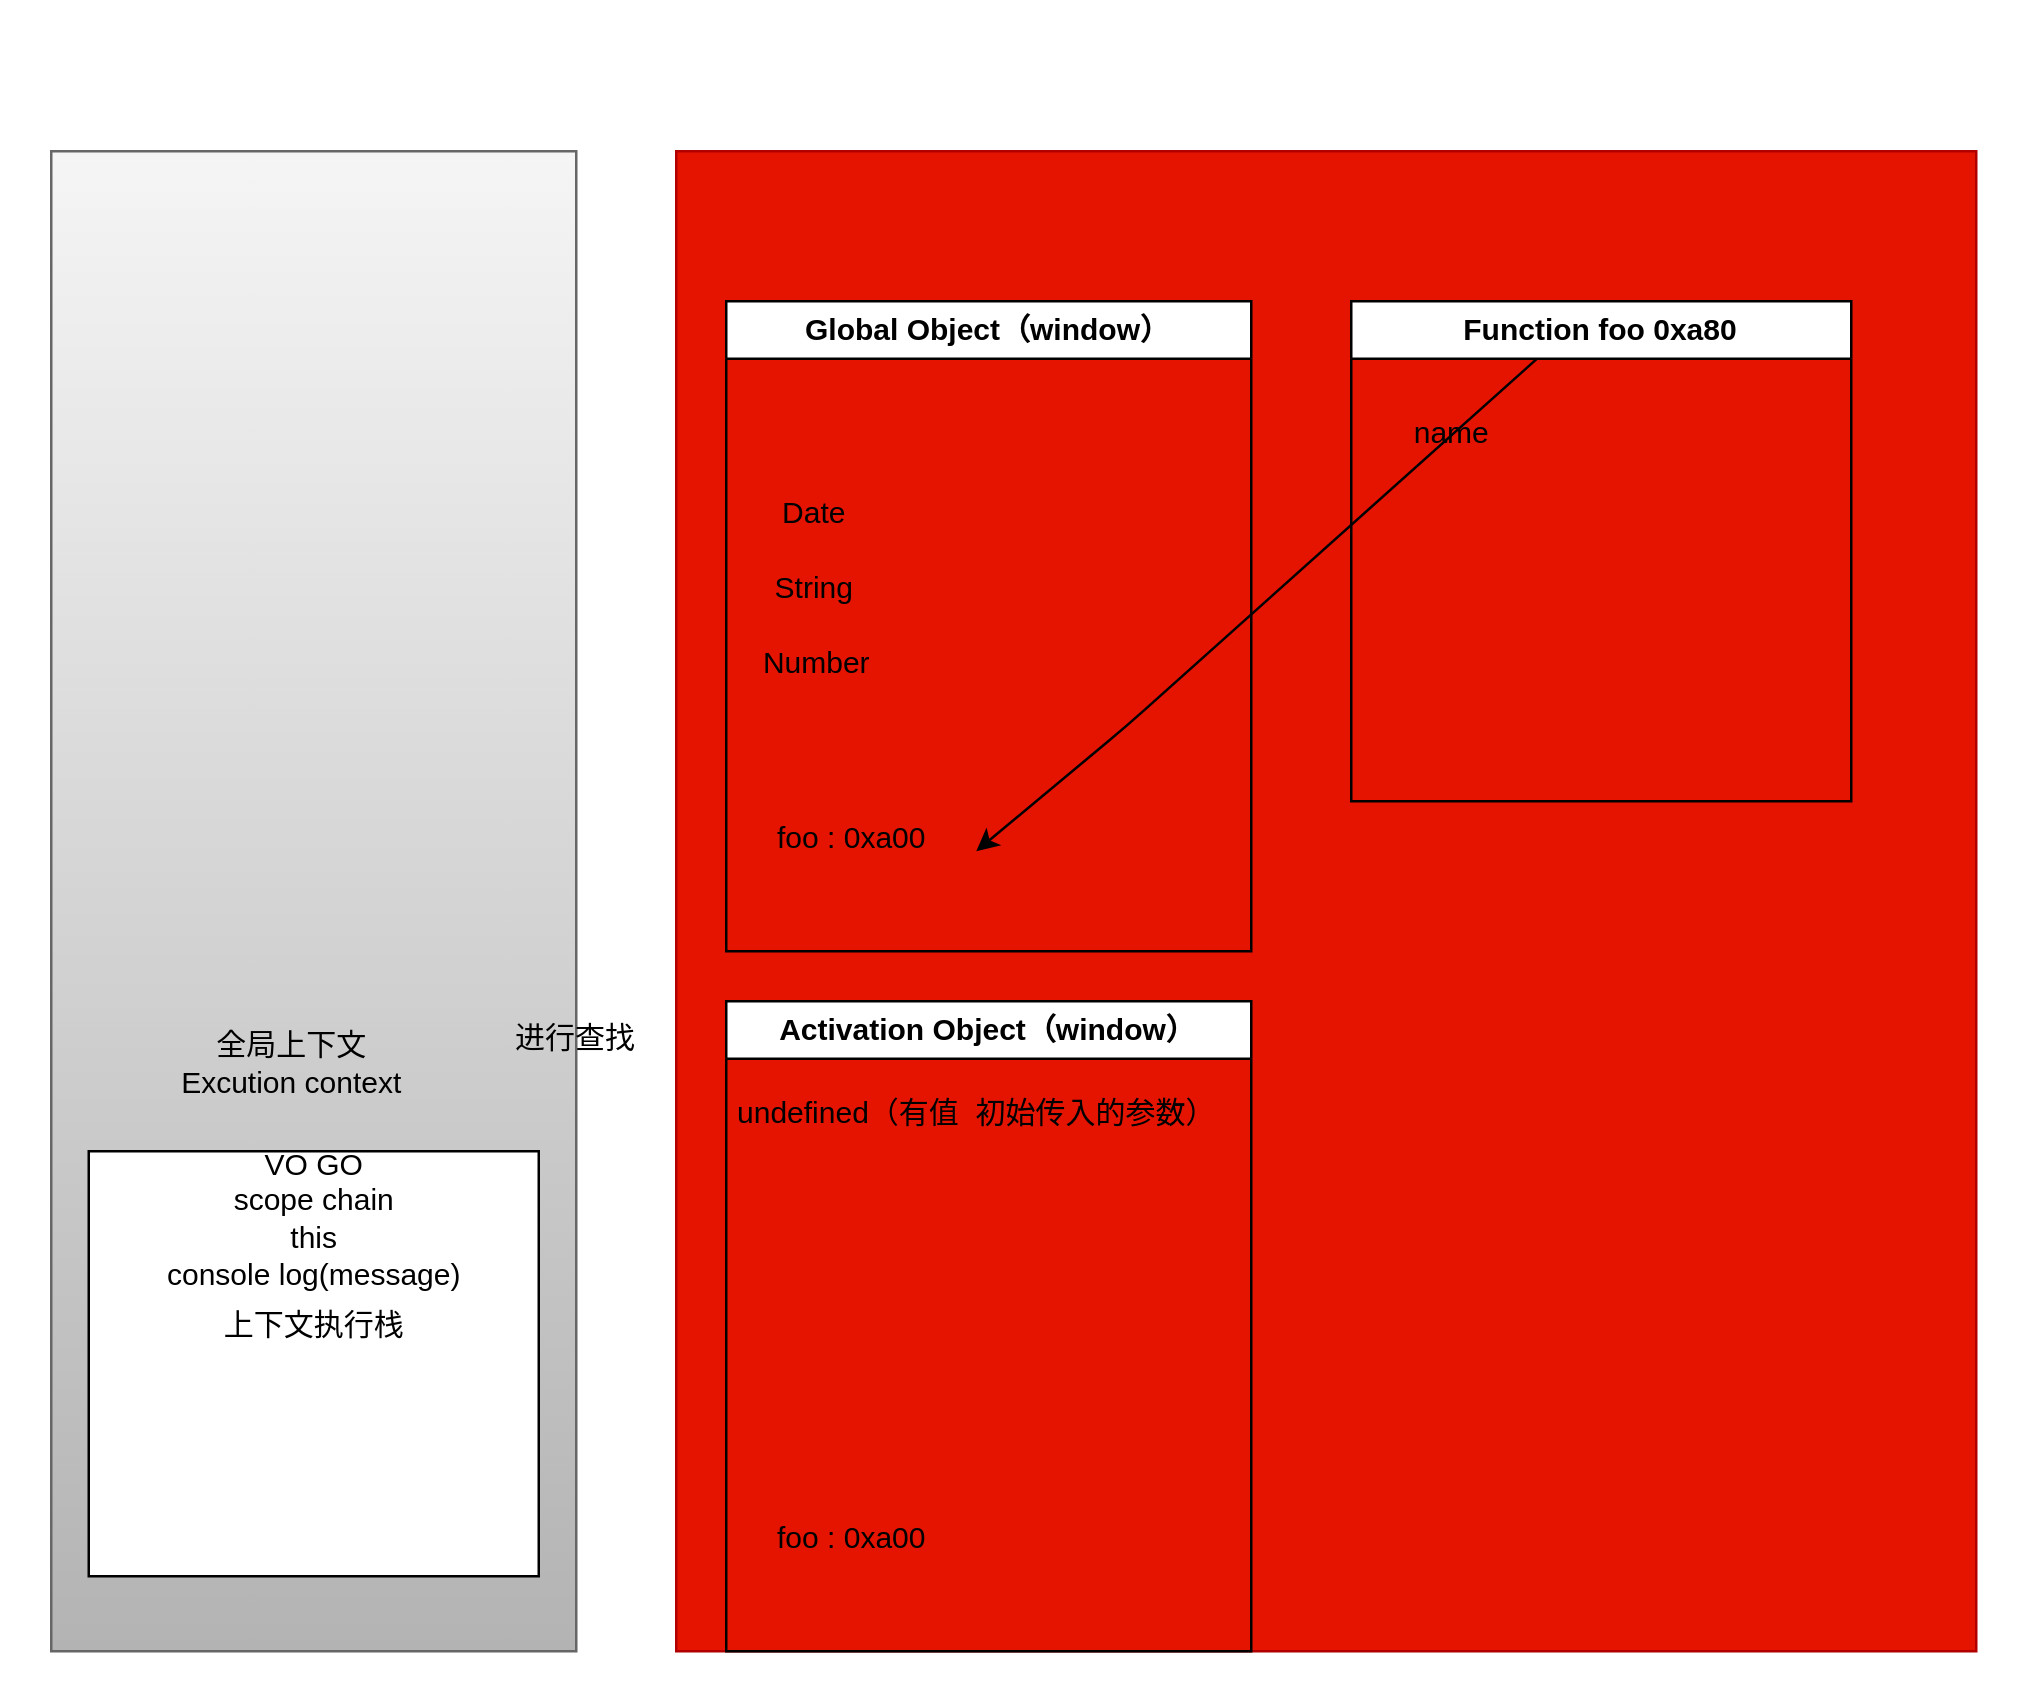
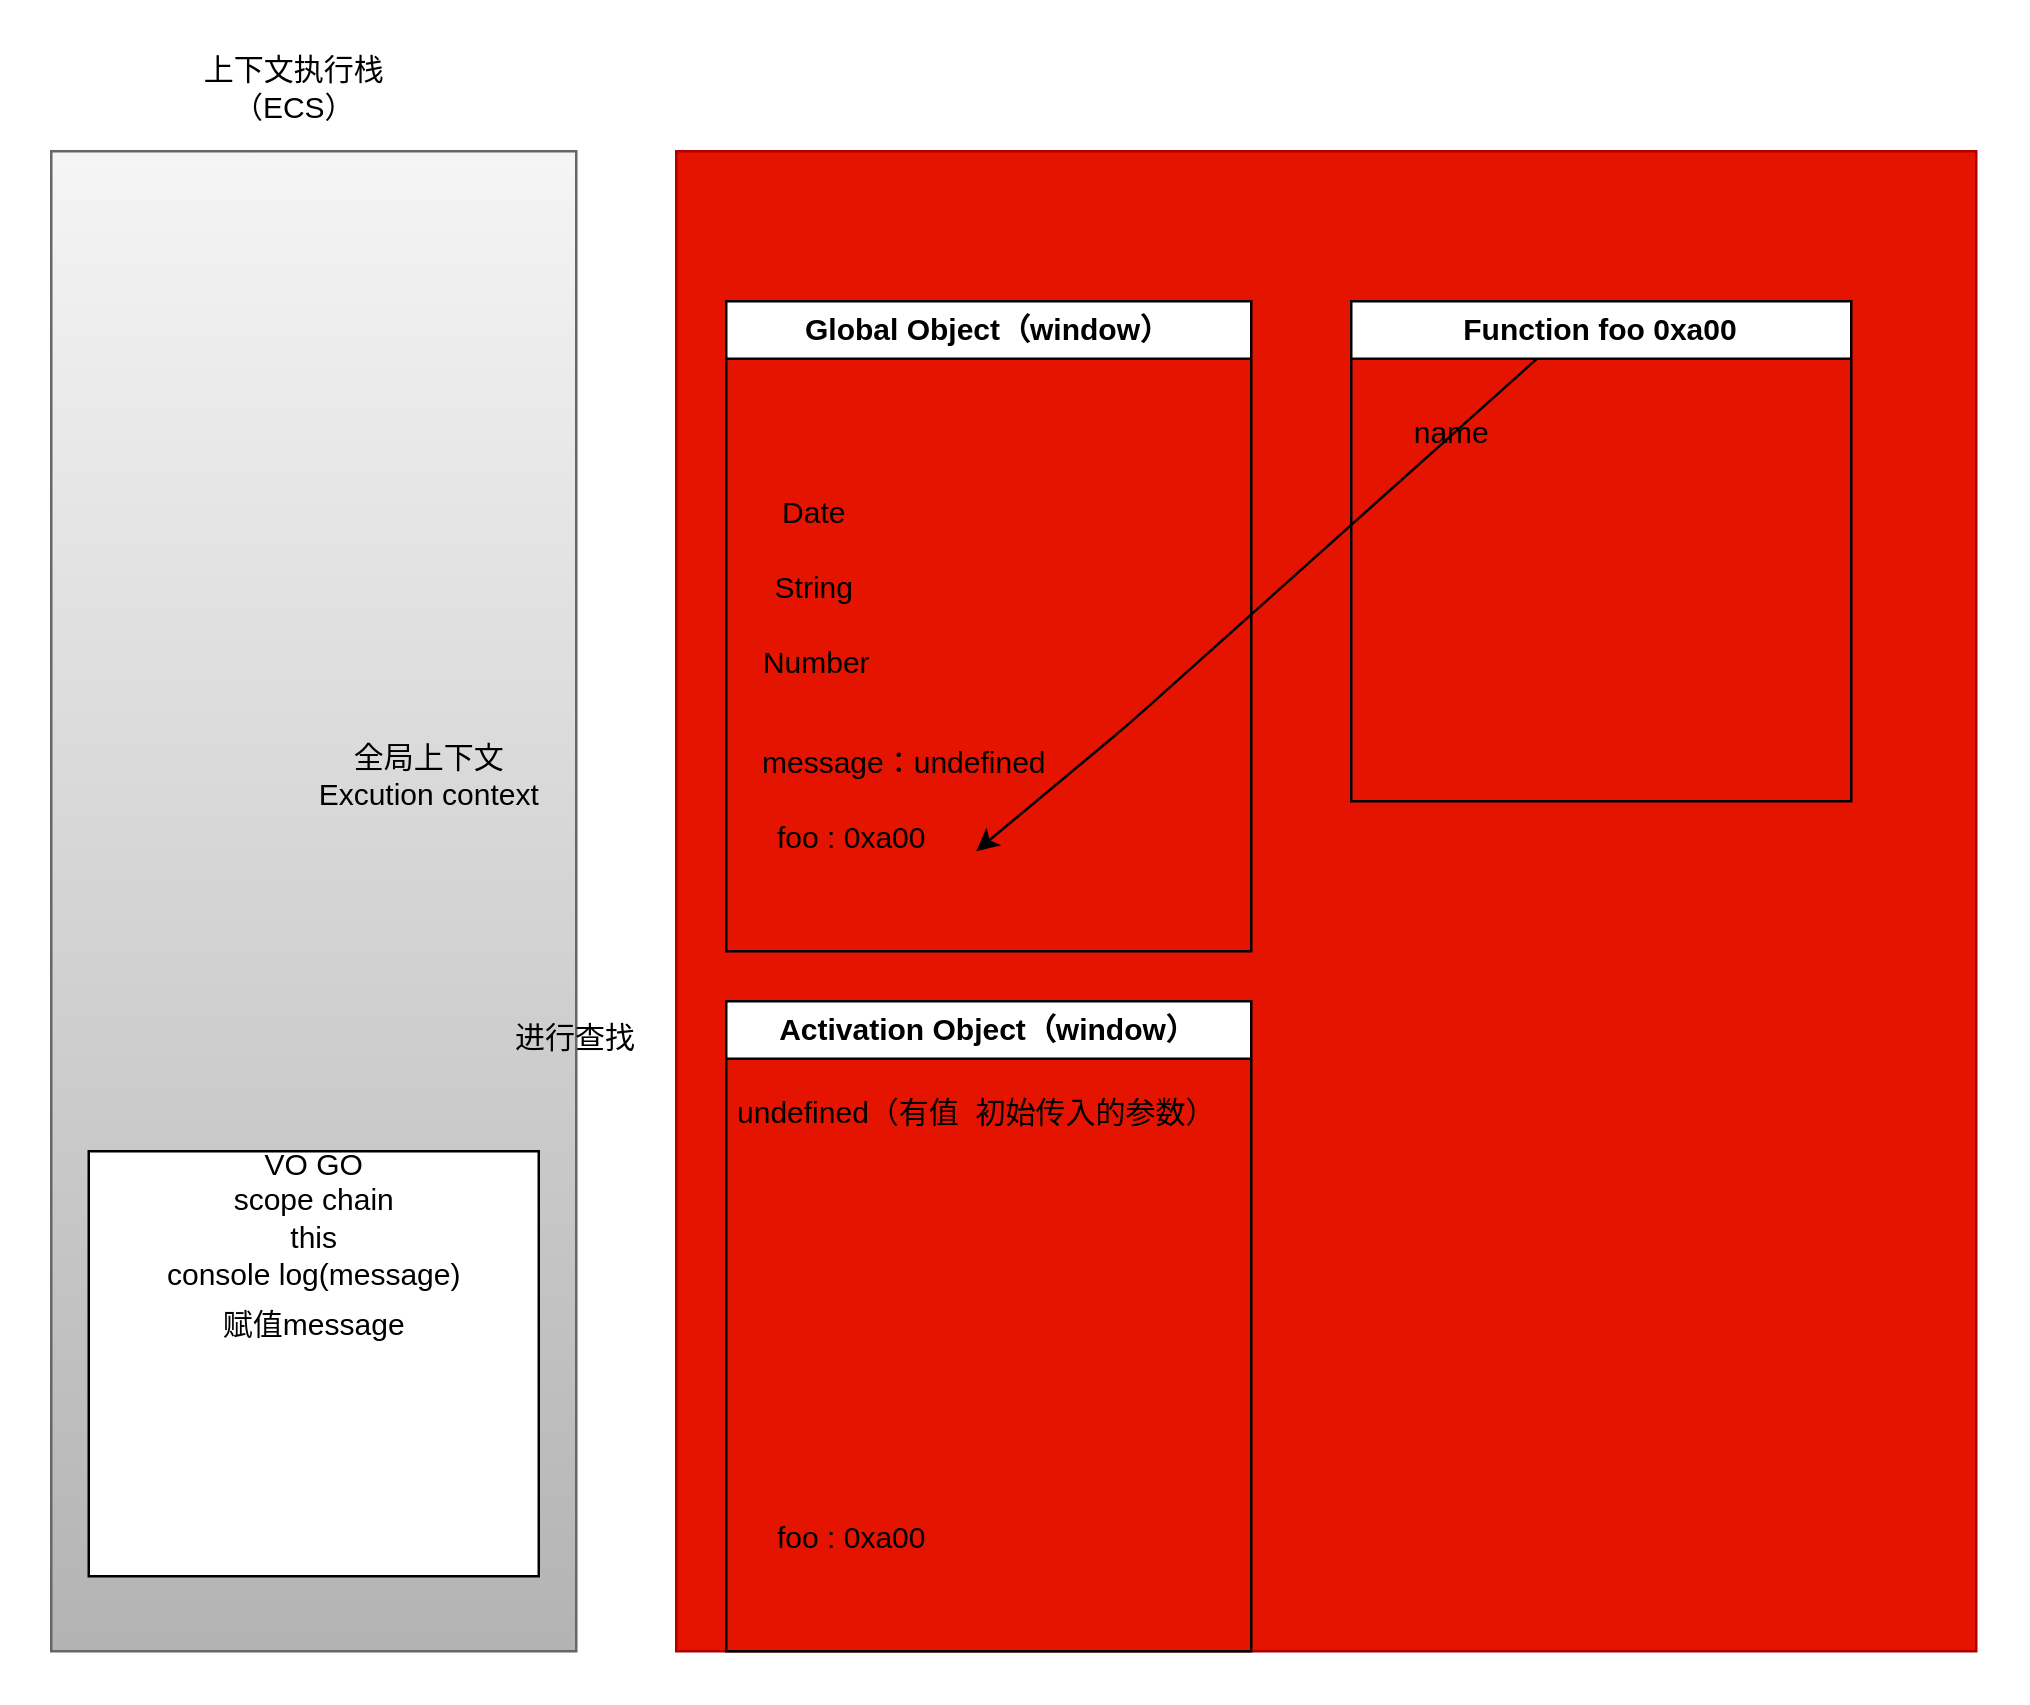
node "上下文执行栈（ECS）": added
node "Function foo 0xa80": label "Function foo 0xa80" -> "Function foo 0xa00"
node "message：undefined": added
node "全局上下文 Excution context": moved (292, 1064) -> (429, 776)
node "上下文执行栈": label "上下文执行栈" -> "赋值message"
